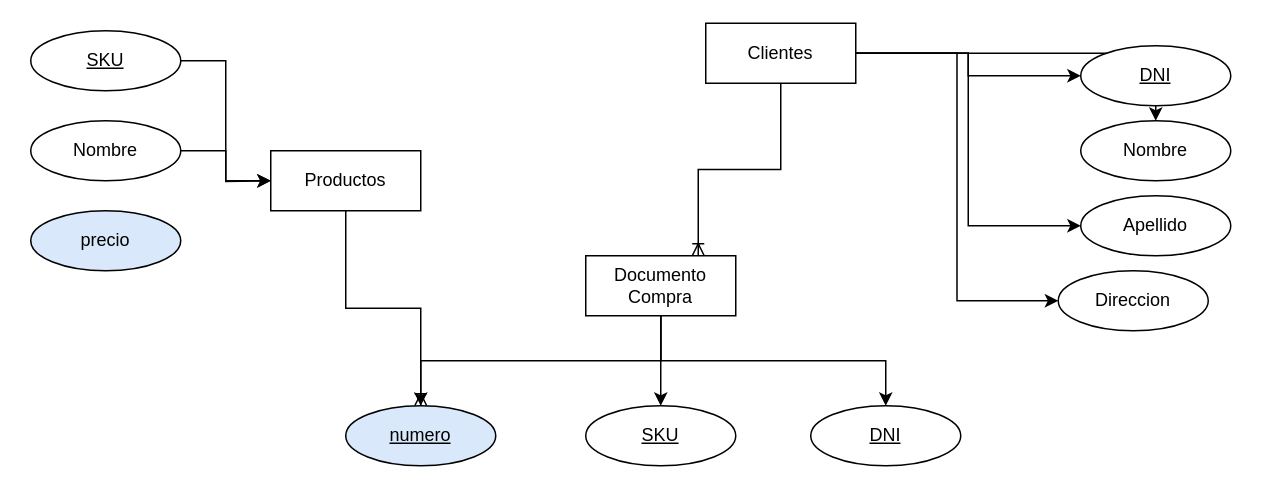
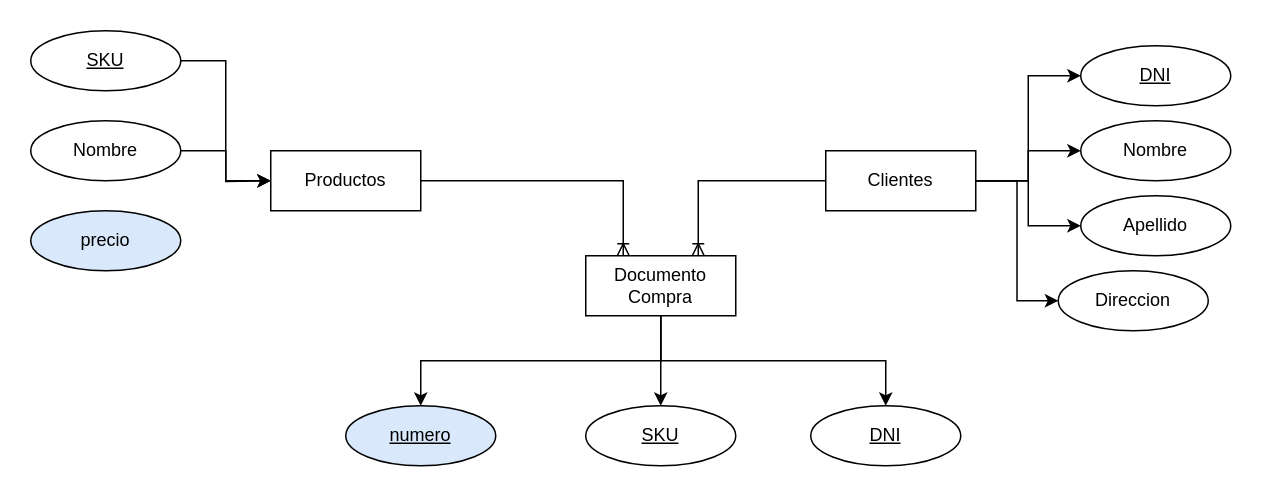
node "Clientes": moved (781, 53) -> (901, 181)
edge "Productos" -> "numero": now "Productos" -> "Documento Compra"
